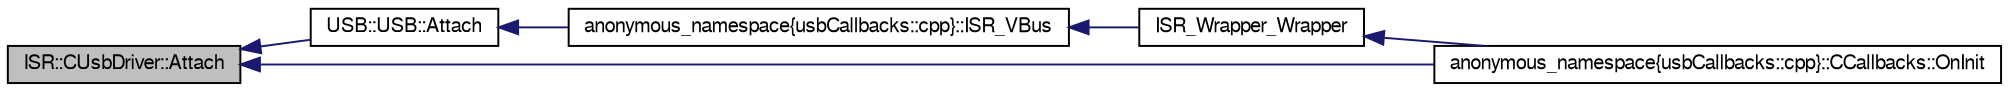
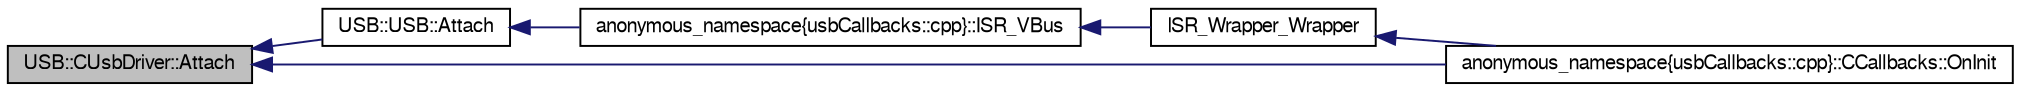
node "ISR::CUsbDriver::Attach": label "ISR::CUsbDriver::Attach" -> "USB::CUsbDriver::Attach"
